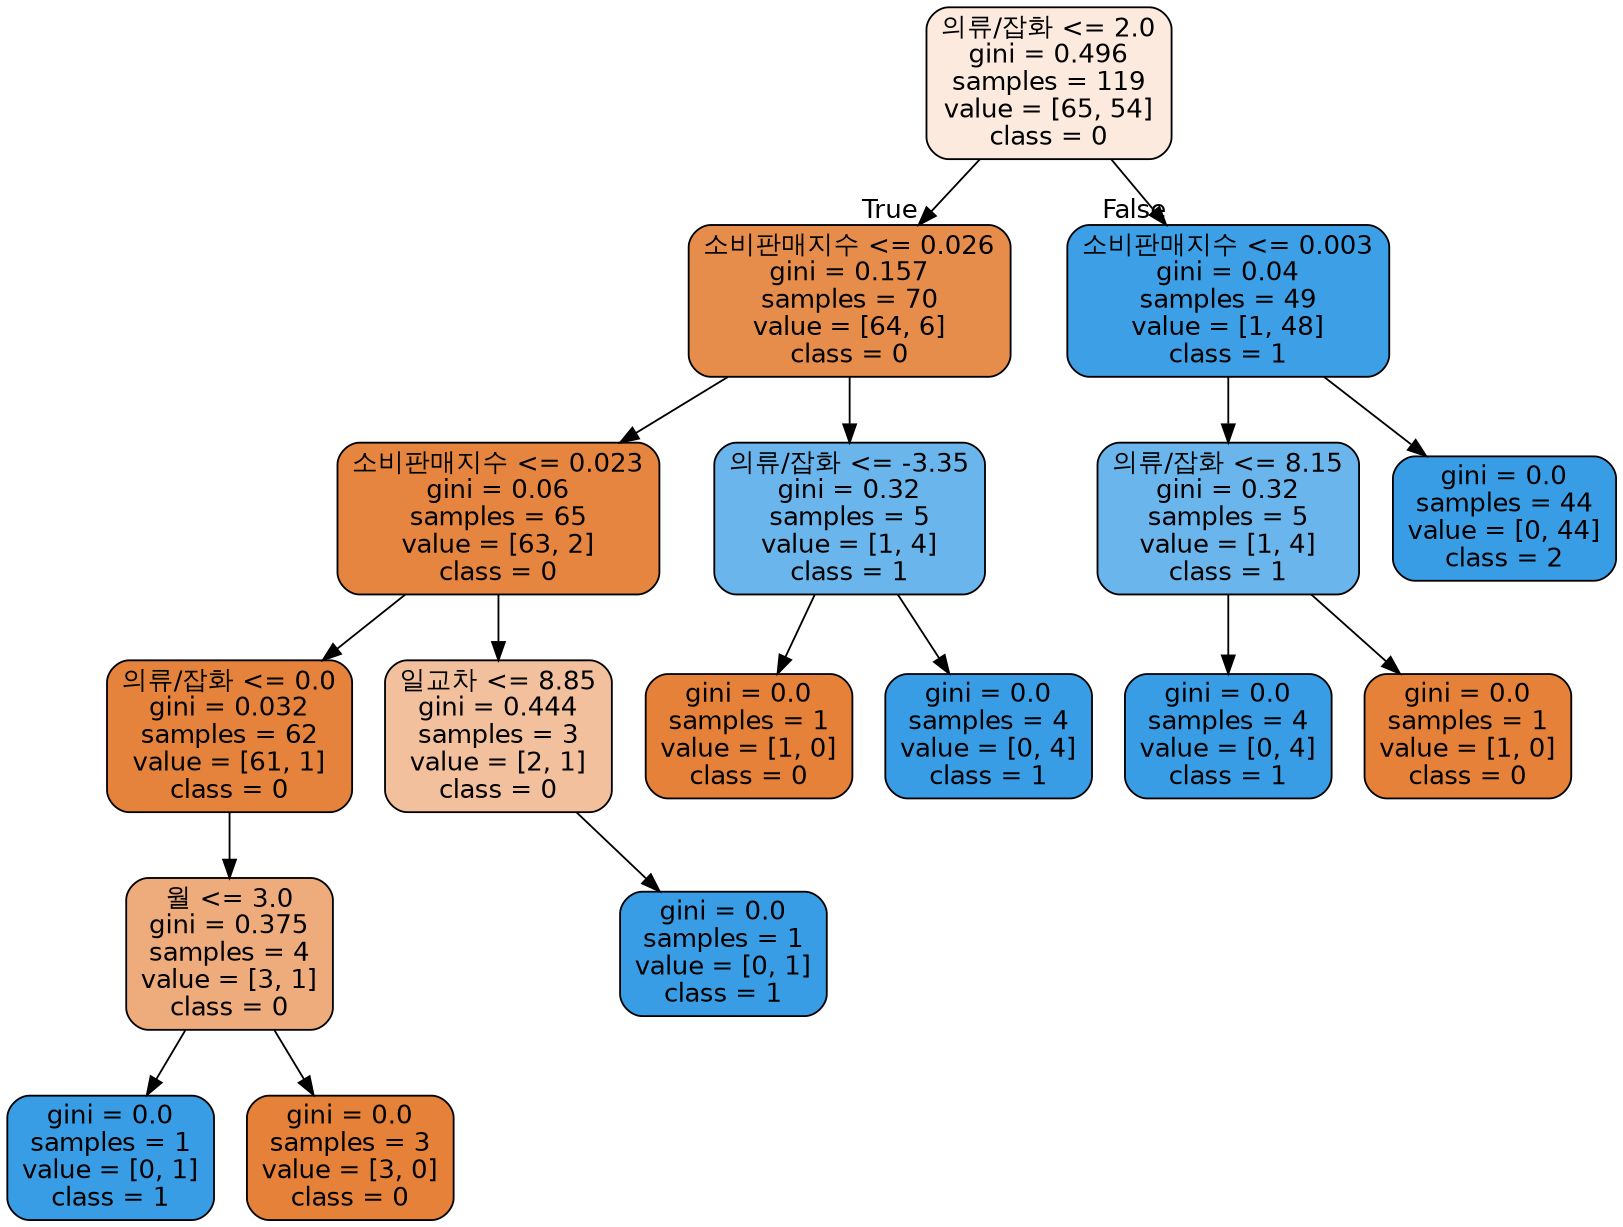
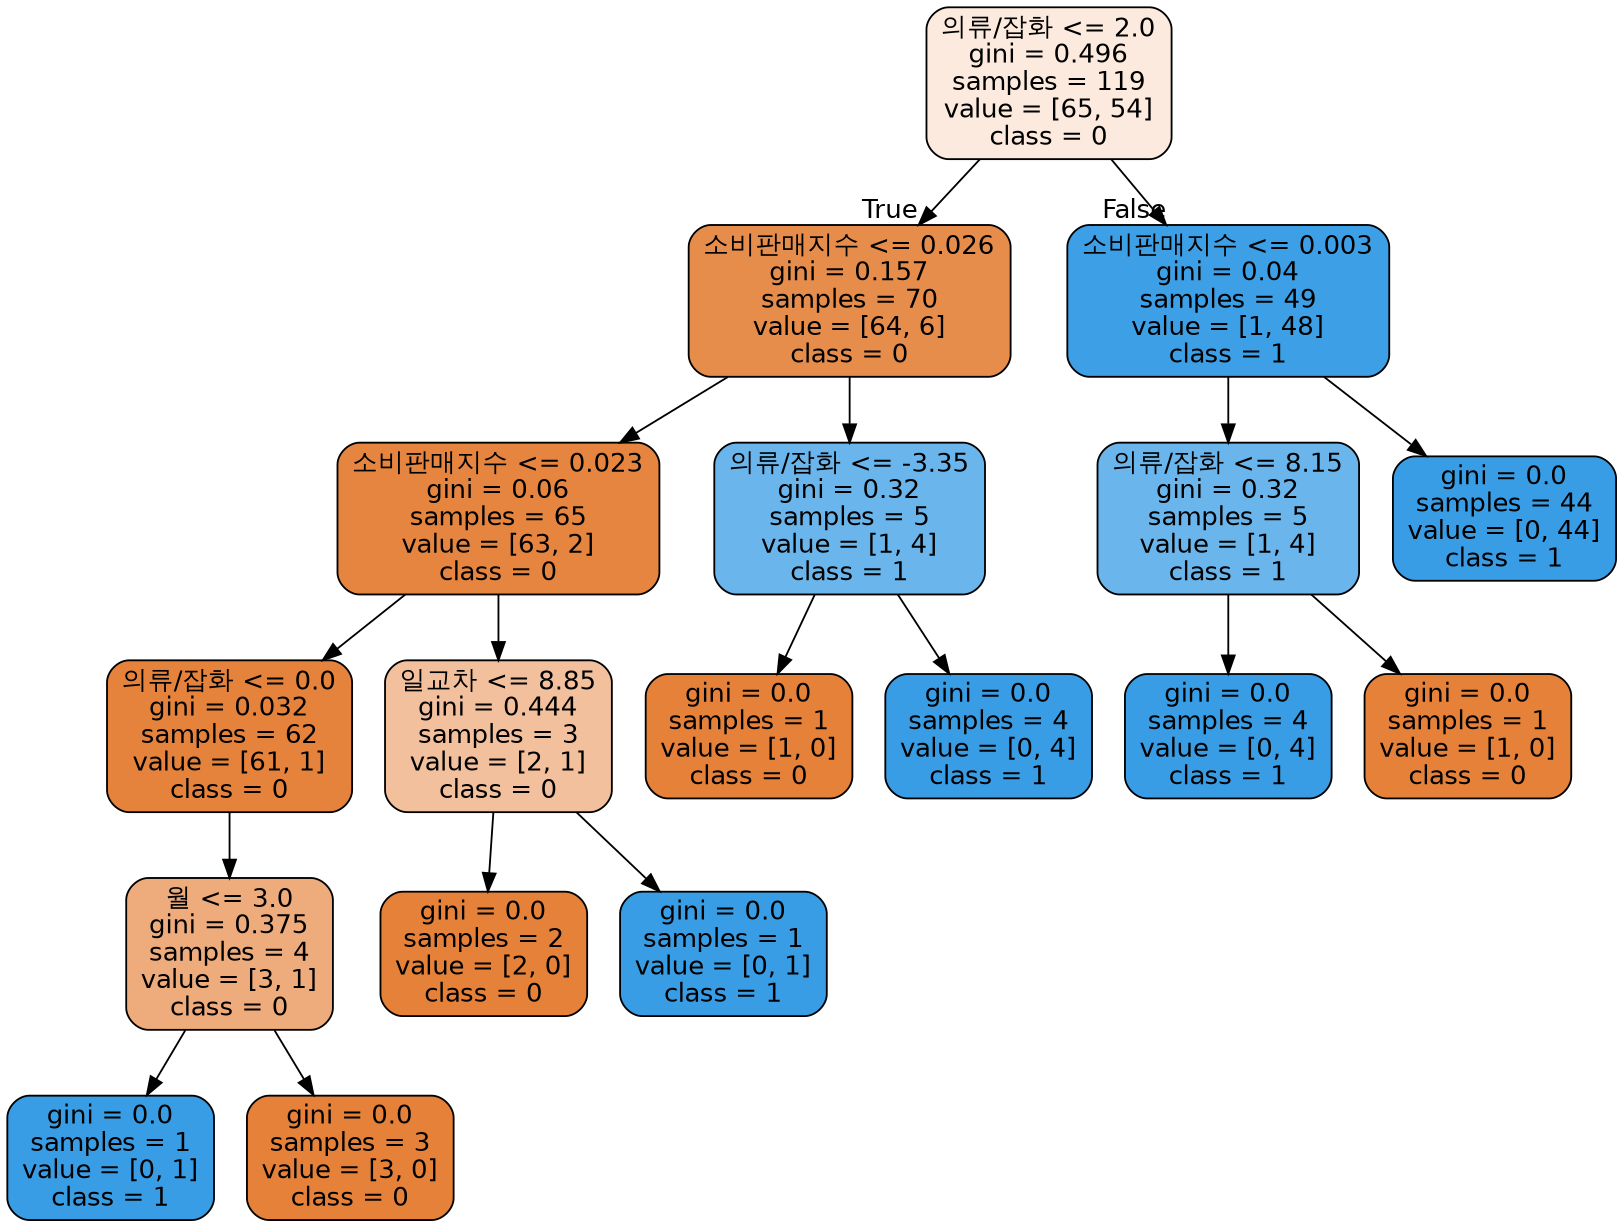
node "gini = 0.0 samples = 44 value = [0, 44] class = 2": label "gini = 0.0 samples = 44 value = [0, 44] class = 2" -> "gini = 0.0 samples = 44 value = [0, 44] class = 1"
node "gini = 0.0 samples = 2 value = [2, 0] class = 0": added
